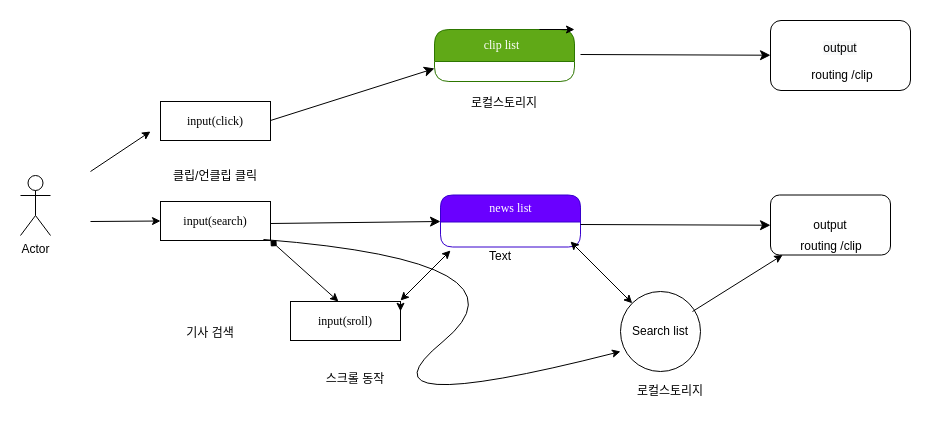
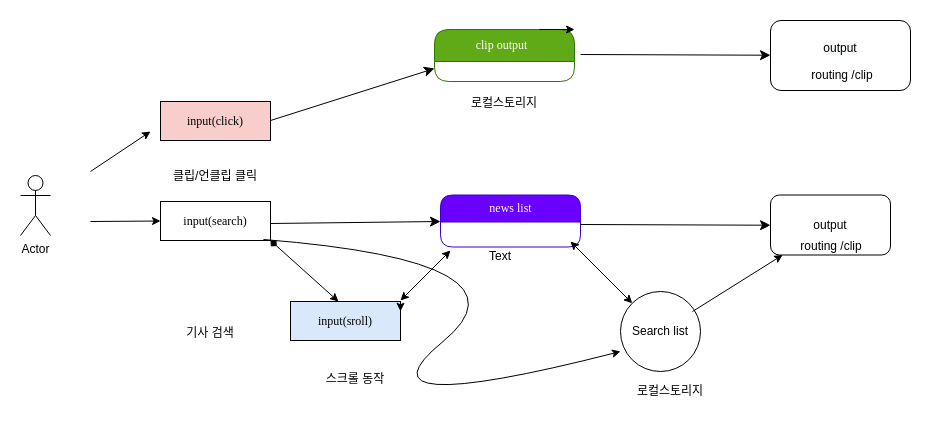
node "clip list": label "clip list" -> "clip output"
node "input(click)": fillcolor #ffffff -> #f8cecc
node "input(sroll)": fillcolor #ffffff -> #dae8fc
